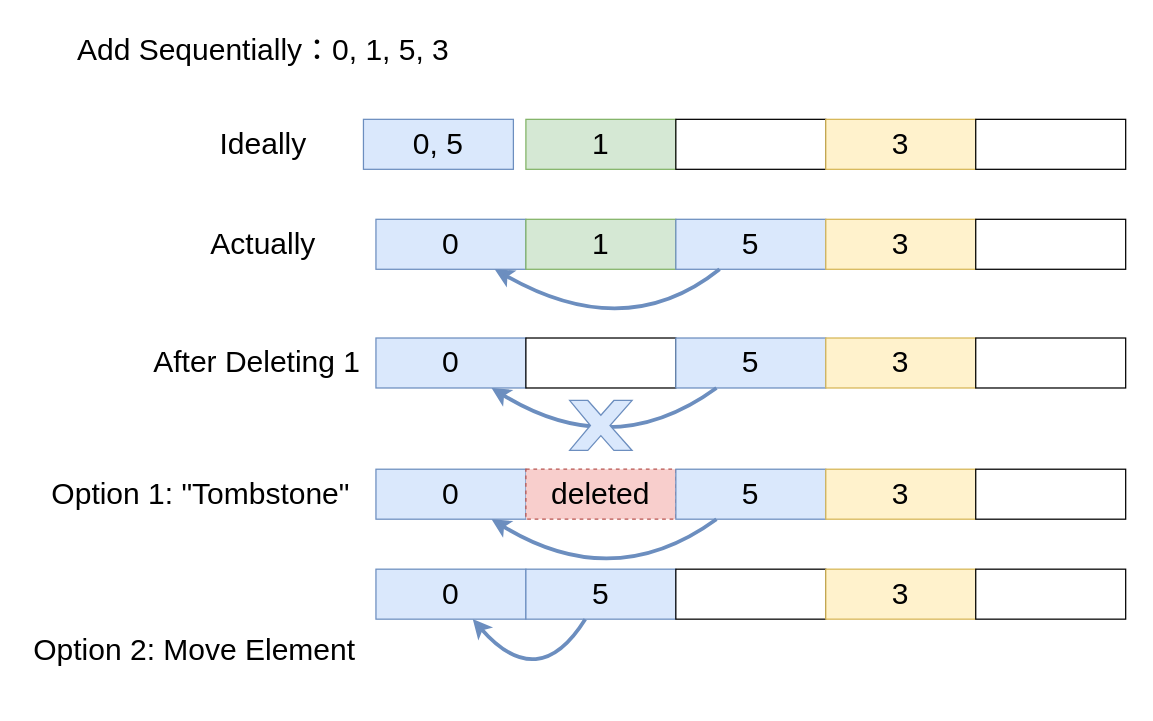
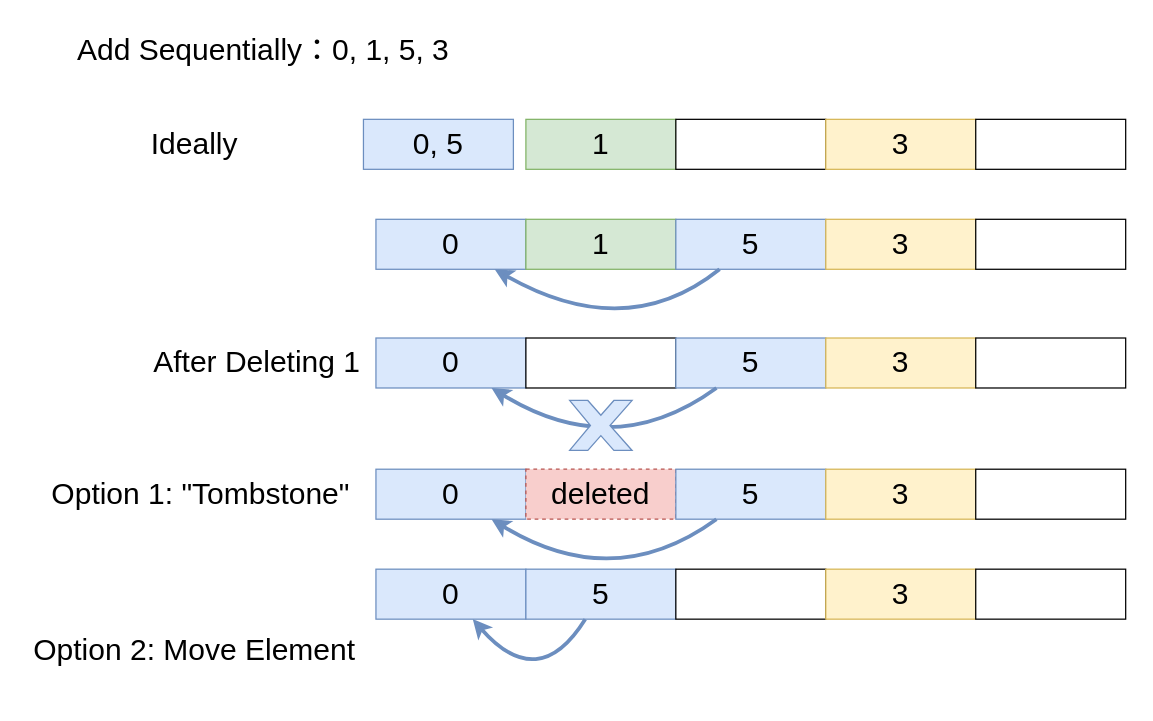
node "Ideally": moved (263, 144) -> (194, 144)
node "Actually": removed
